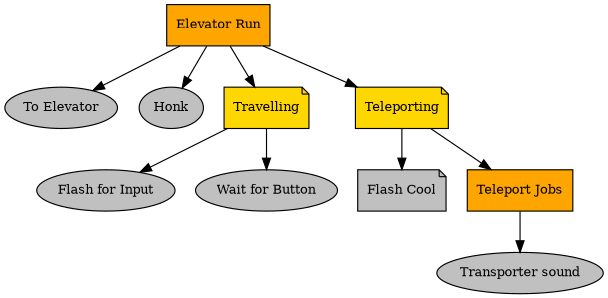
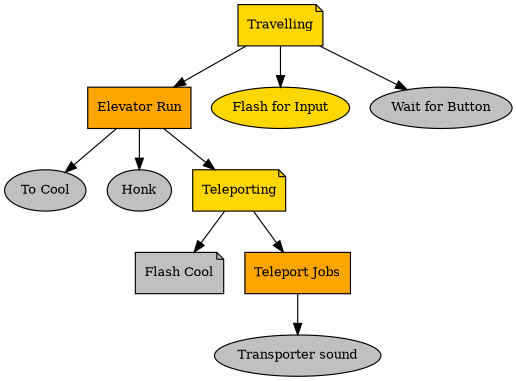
edge "Elevator Run" -> "Travelling": reversed
node "To Elevator": label "To Elevator" -> "To Cool"
node "Flash for Input": fillcolor gray -> gold
